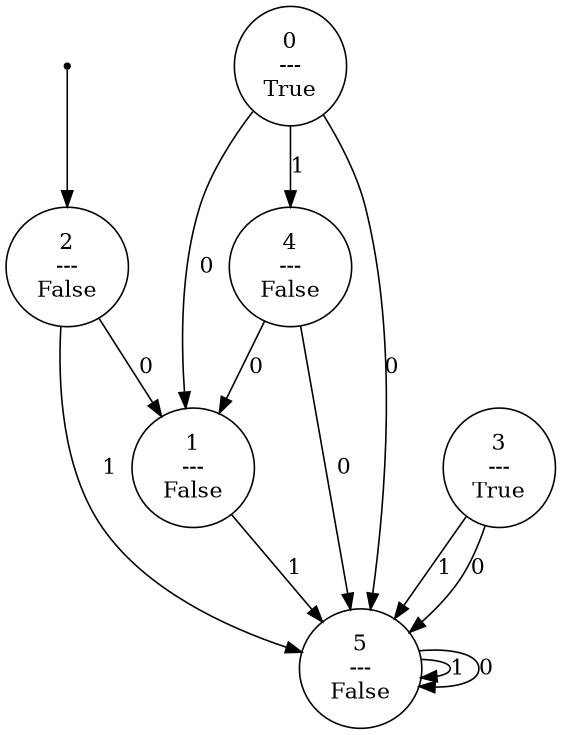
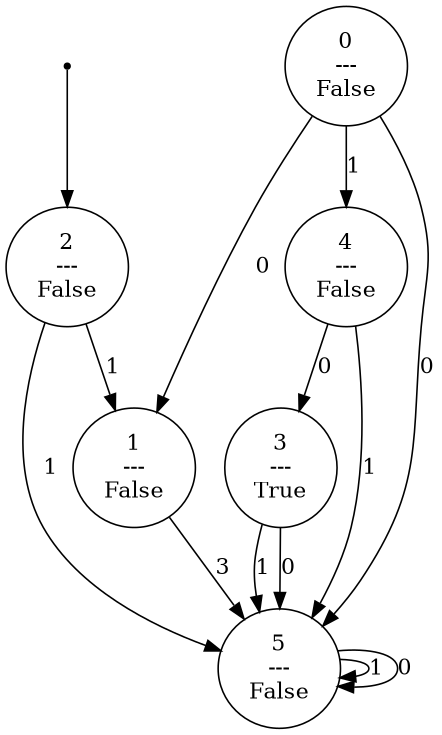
node "0 --- True": label "0 --- True" -> "0 --- False"
edge "4 --- False" -> "1 --- False": now "4 --- False" -> "3 --- True"
edge "2 --- False" -> "1 --- False": label "0" -> "1"
edge "4 --- False" -> "5 --- False": label "0" -> "1"
edge "1 --- False" -> "5 --- False": label "1" -> "3"
